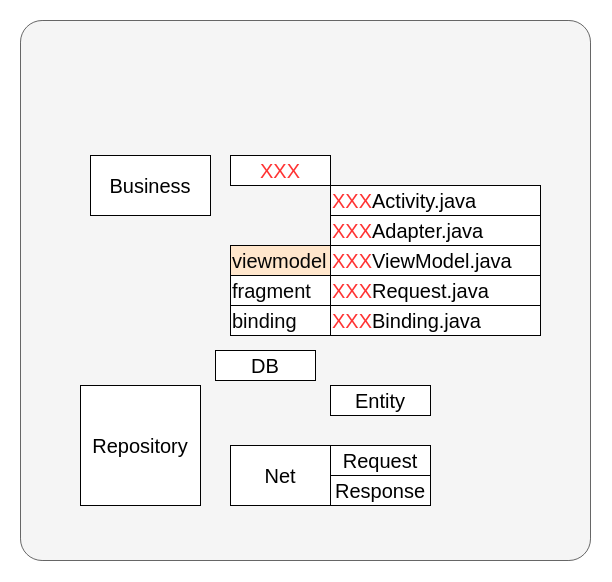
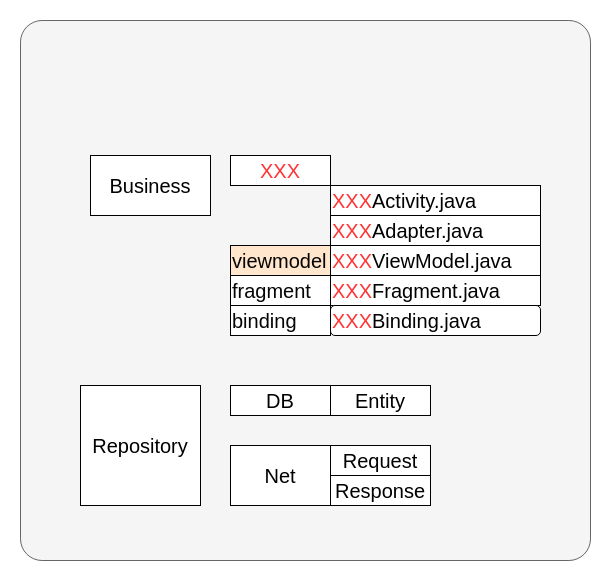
node "XXXRequest.java": label "XXXRequest.java" -> "XXXFragment.java"
node "XXXBinding.java": shape rectangle -> rounded rectangle
node "DB": moved (266, 366) -> (281, 401)
